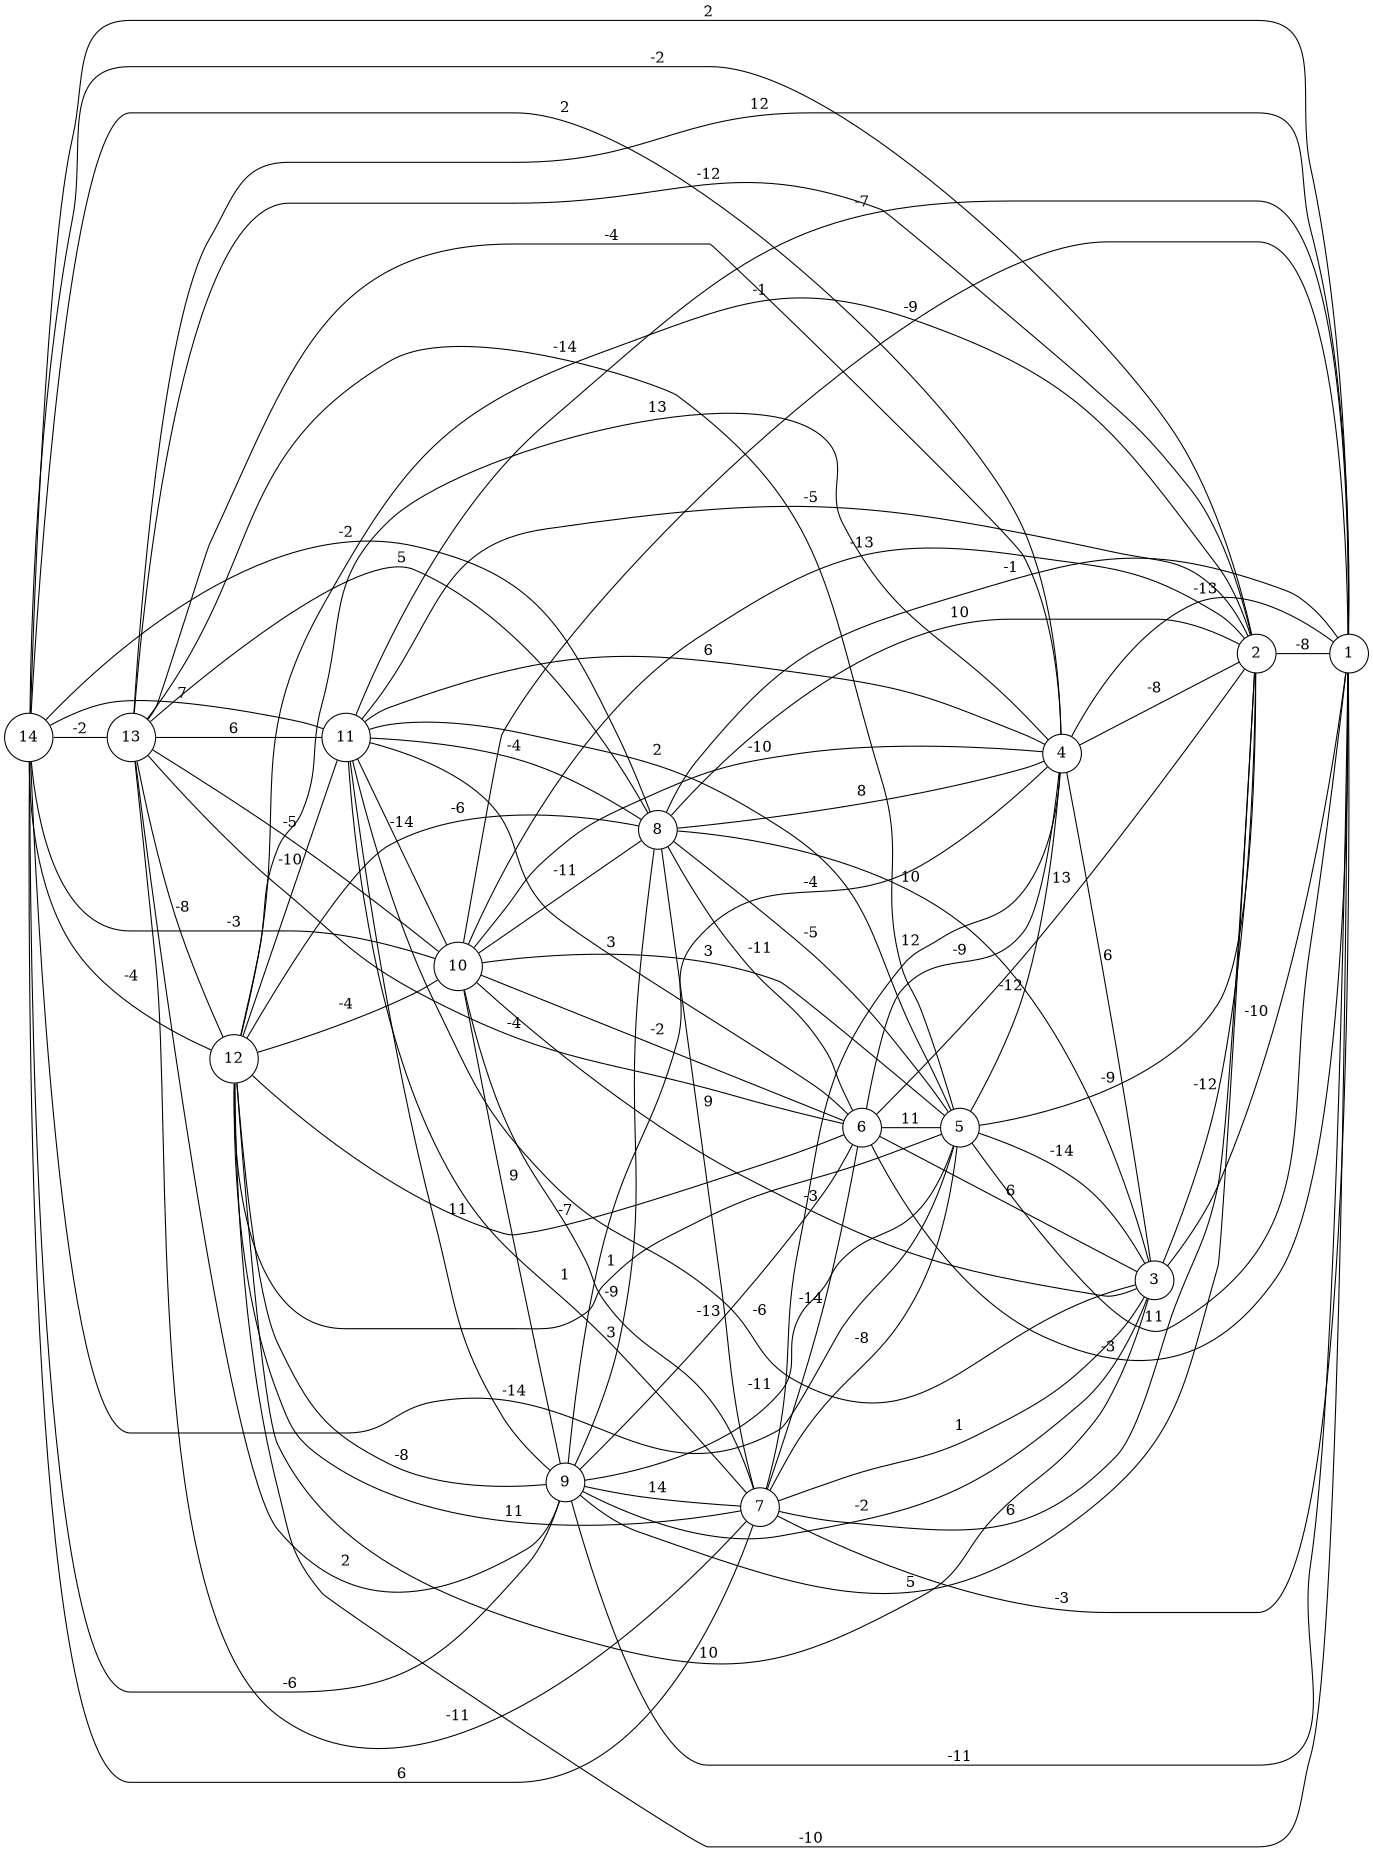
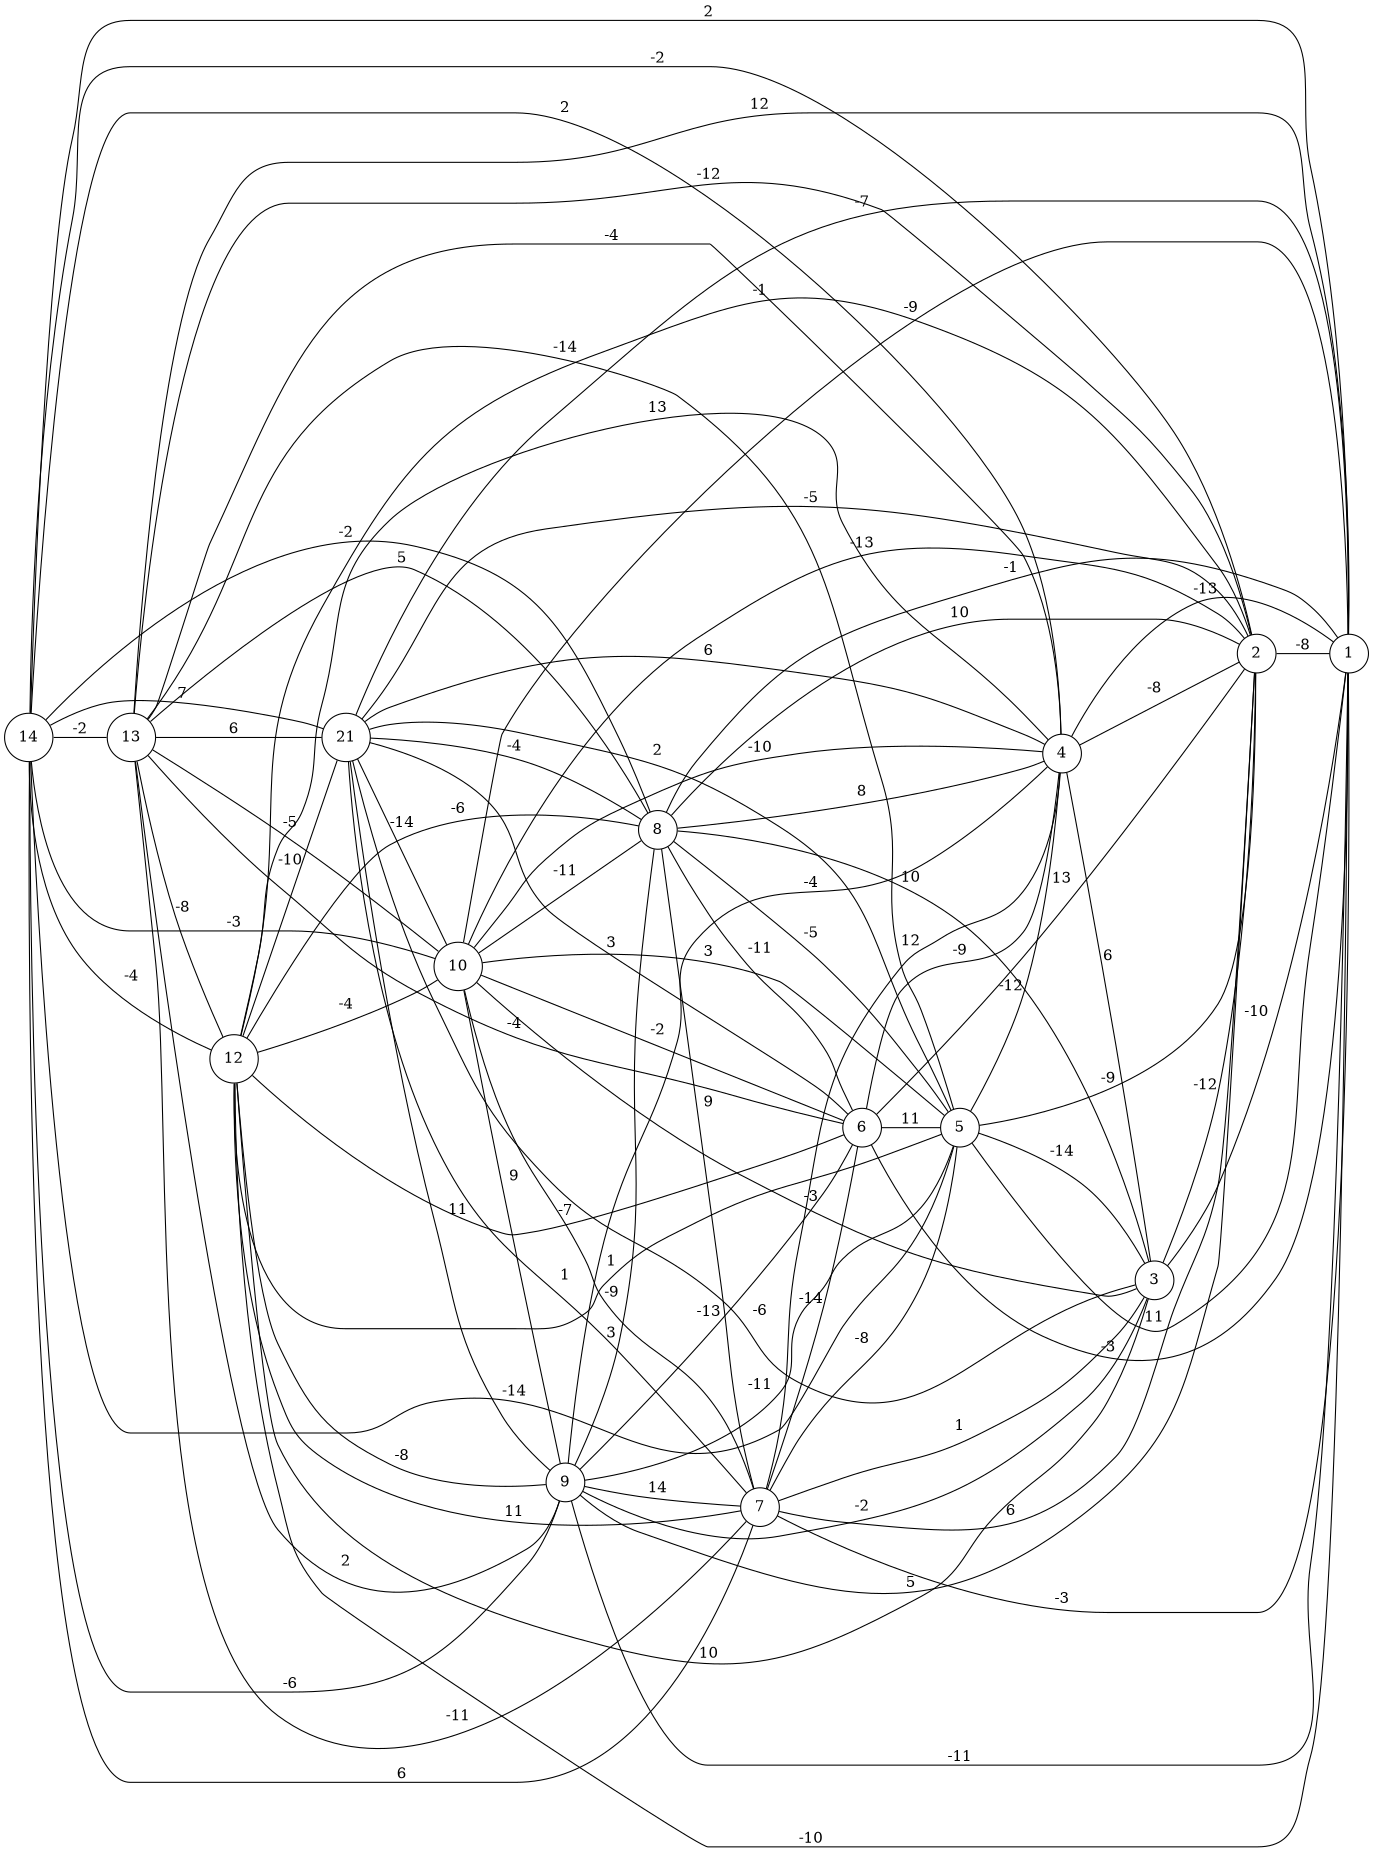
node "11": label "11" -> "21"
edge "6" -- "3": removed, label "6"
